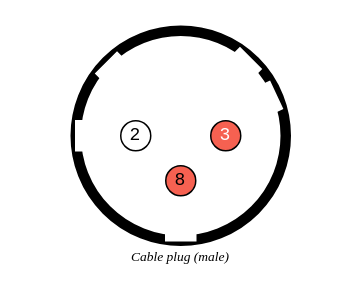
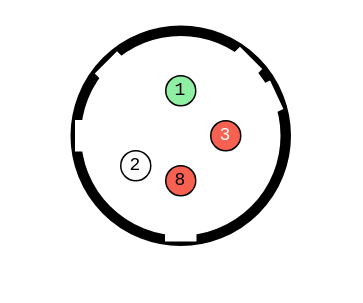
node "1": added
node "2": moved (136, 136) -> (136, 166)
node "Cable plug (male)": removed
